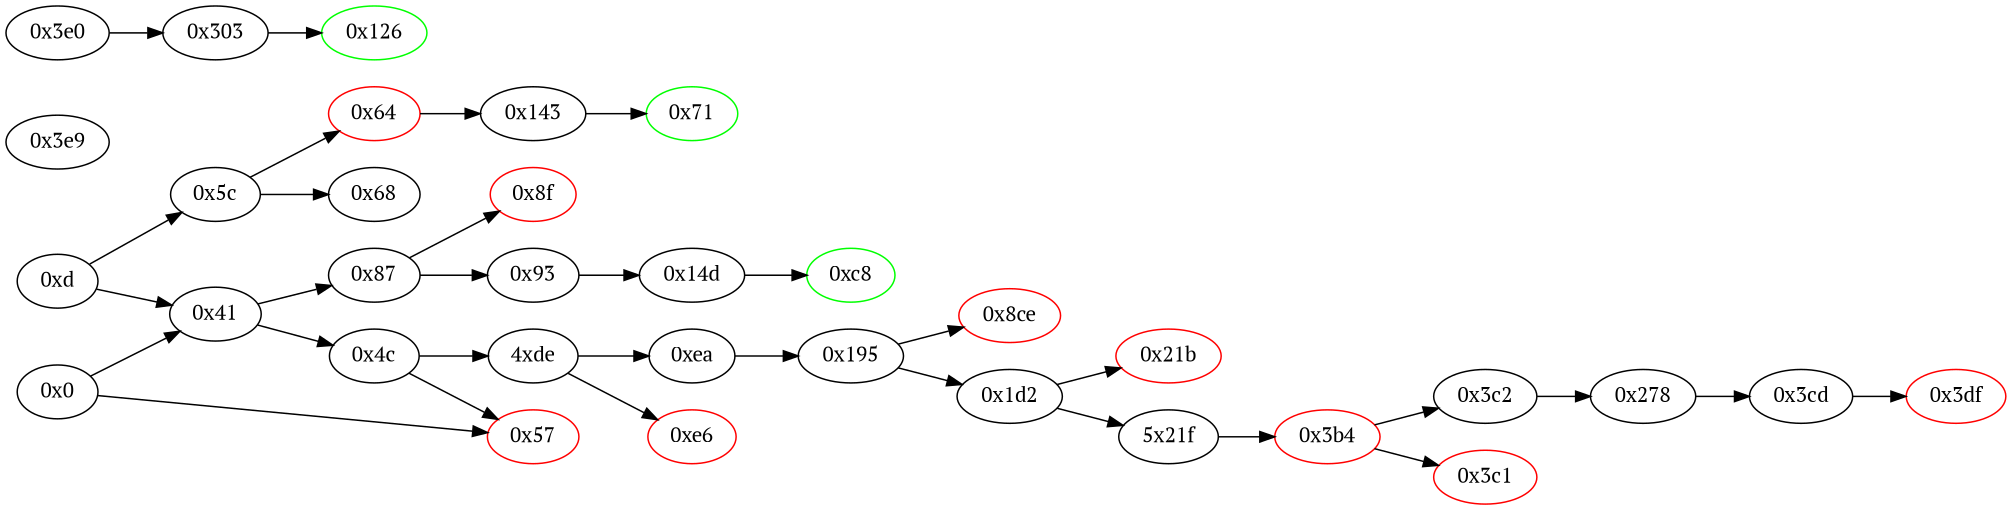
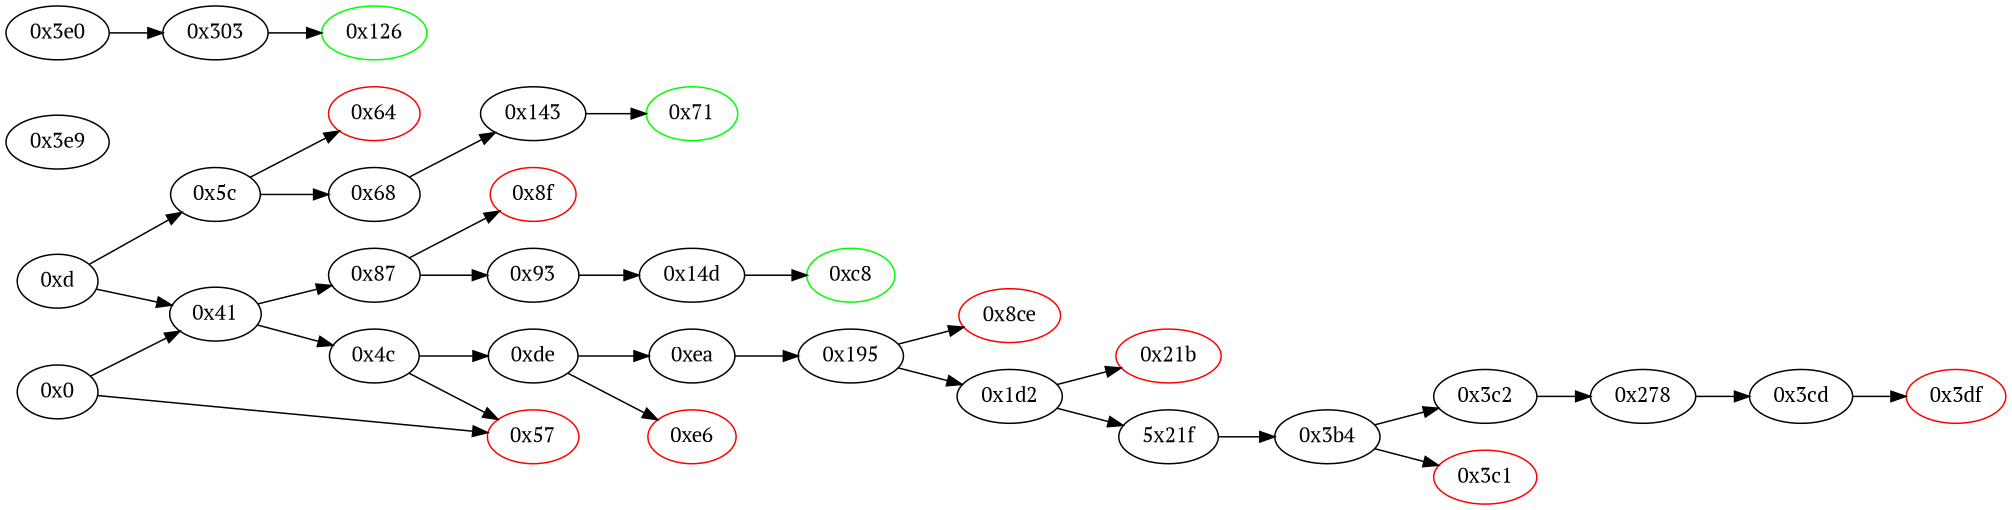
edge "0x64" -> "0x143": now "0x68" -> "0x143"
node "4xde": label "4xde" -> "0xde"
node "0x3b4": color red -> black
